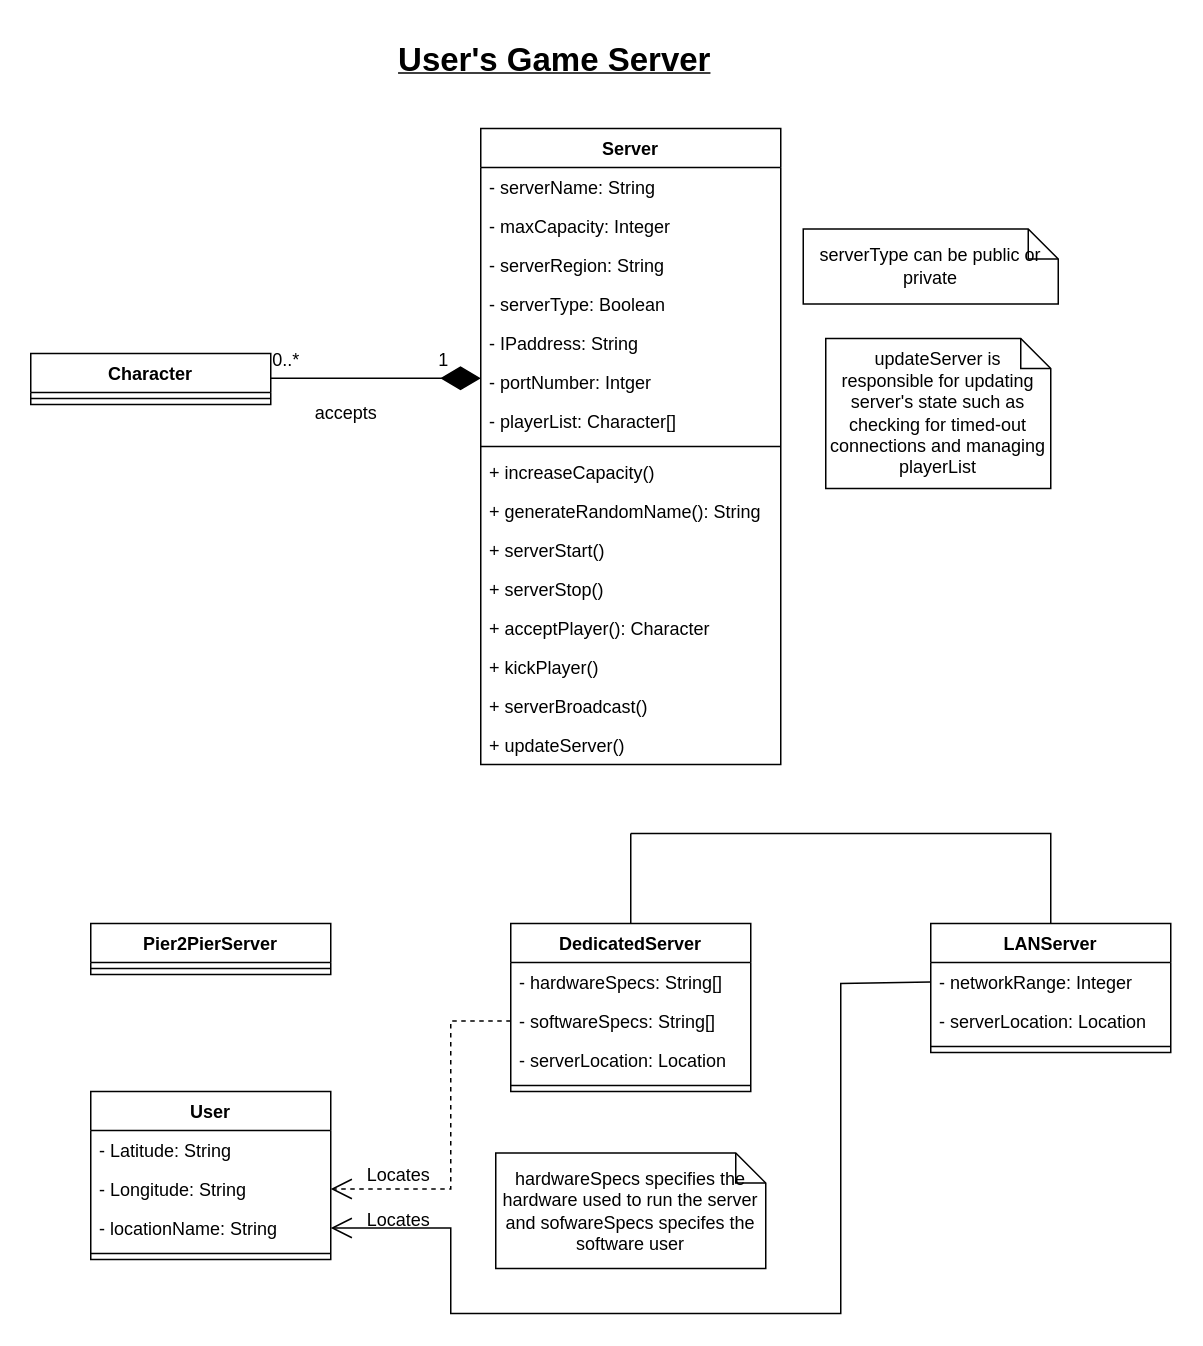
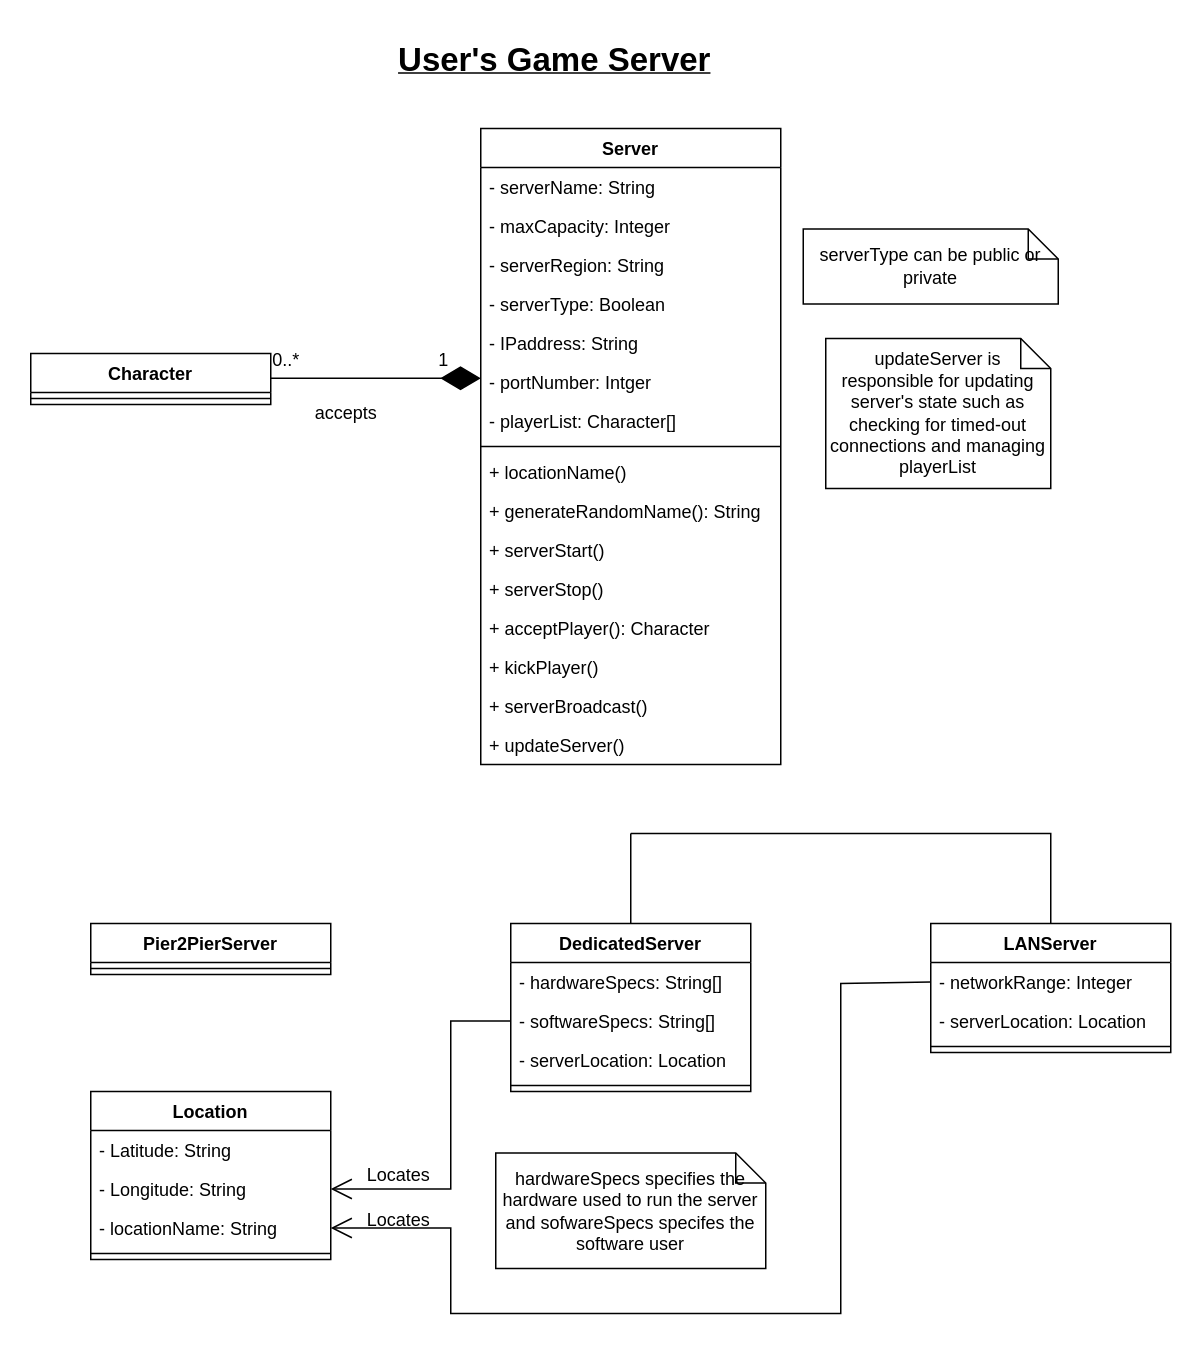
node "+ increaseCapacity()": label "+ increaseCapacity()" -> "+ locationName()"
node "User": label "User" -> "Location"
edge "- softwareSpecs: String[]" -> "- Longitude: String": style dashed -> solid
